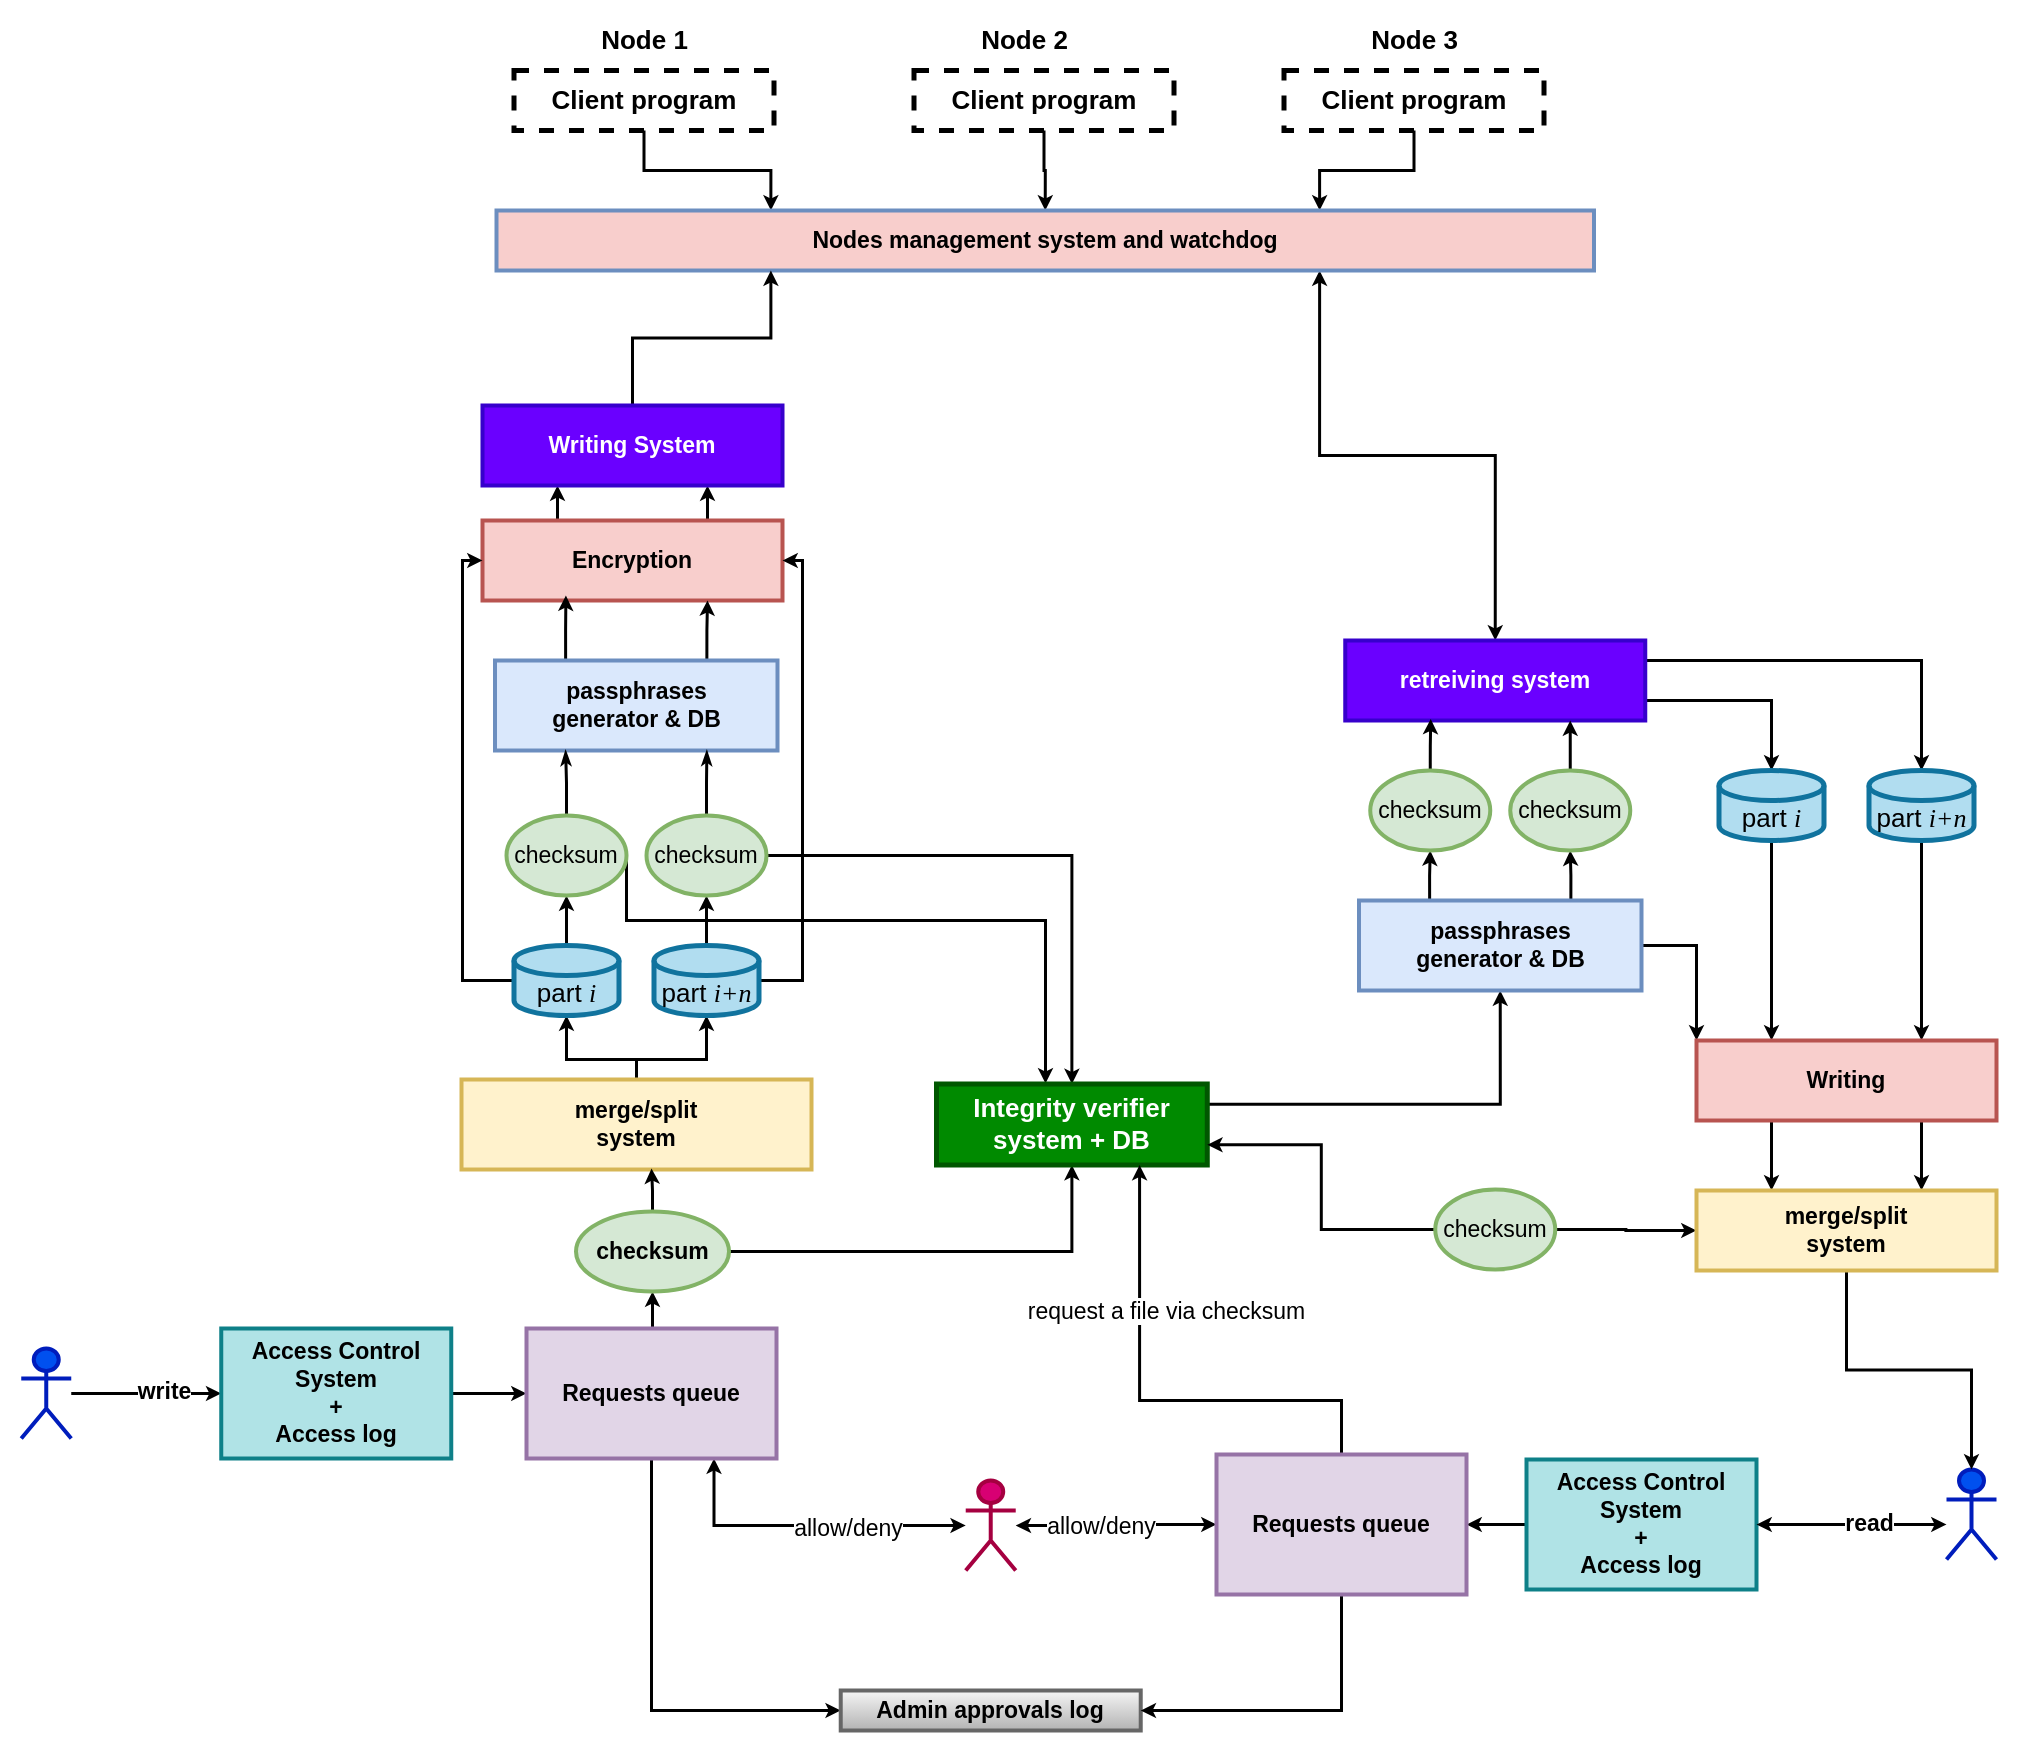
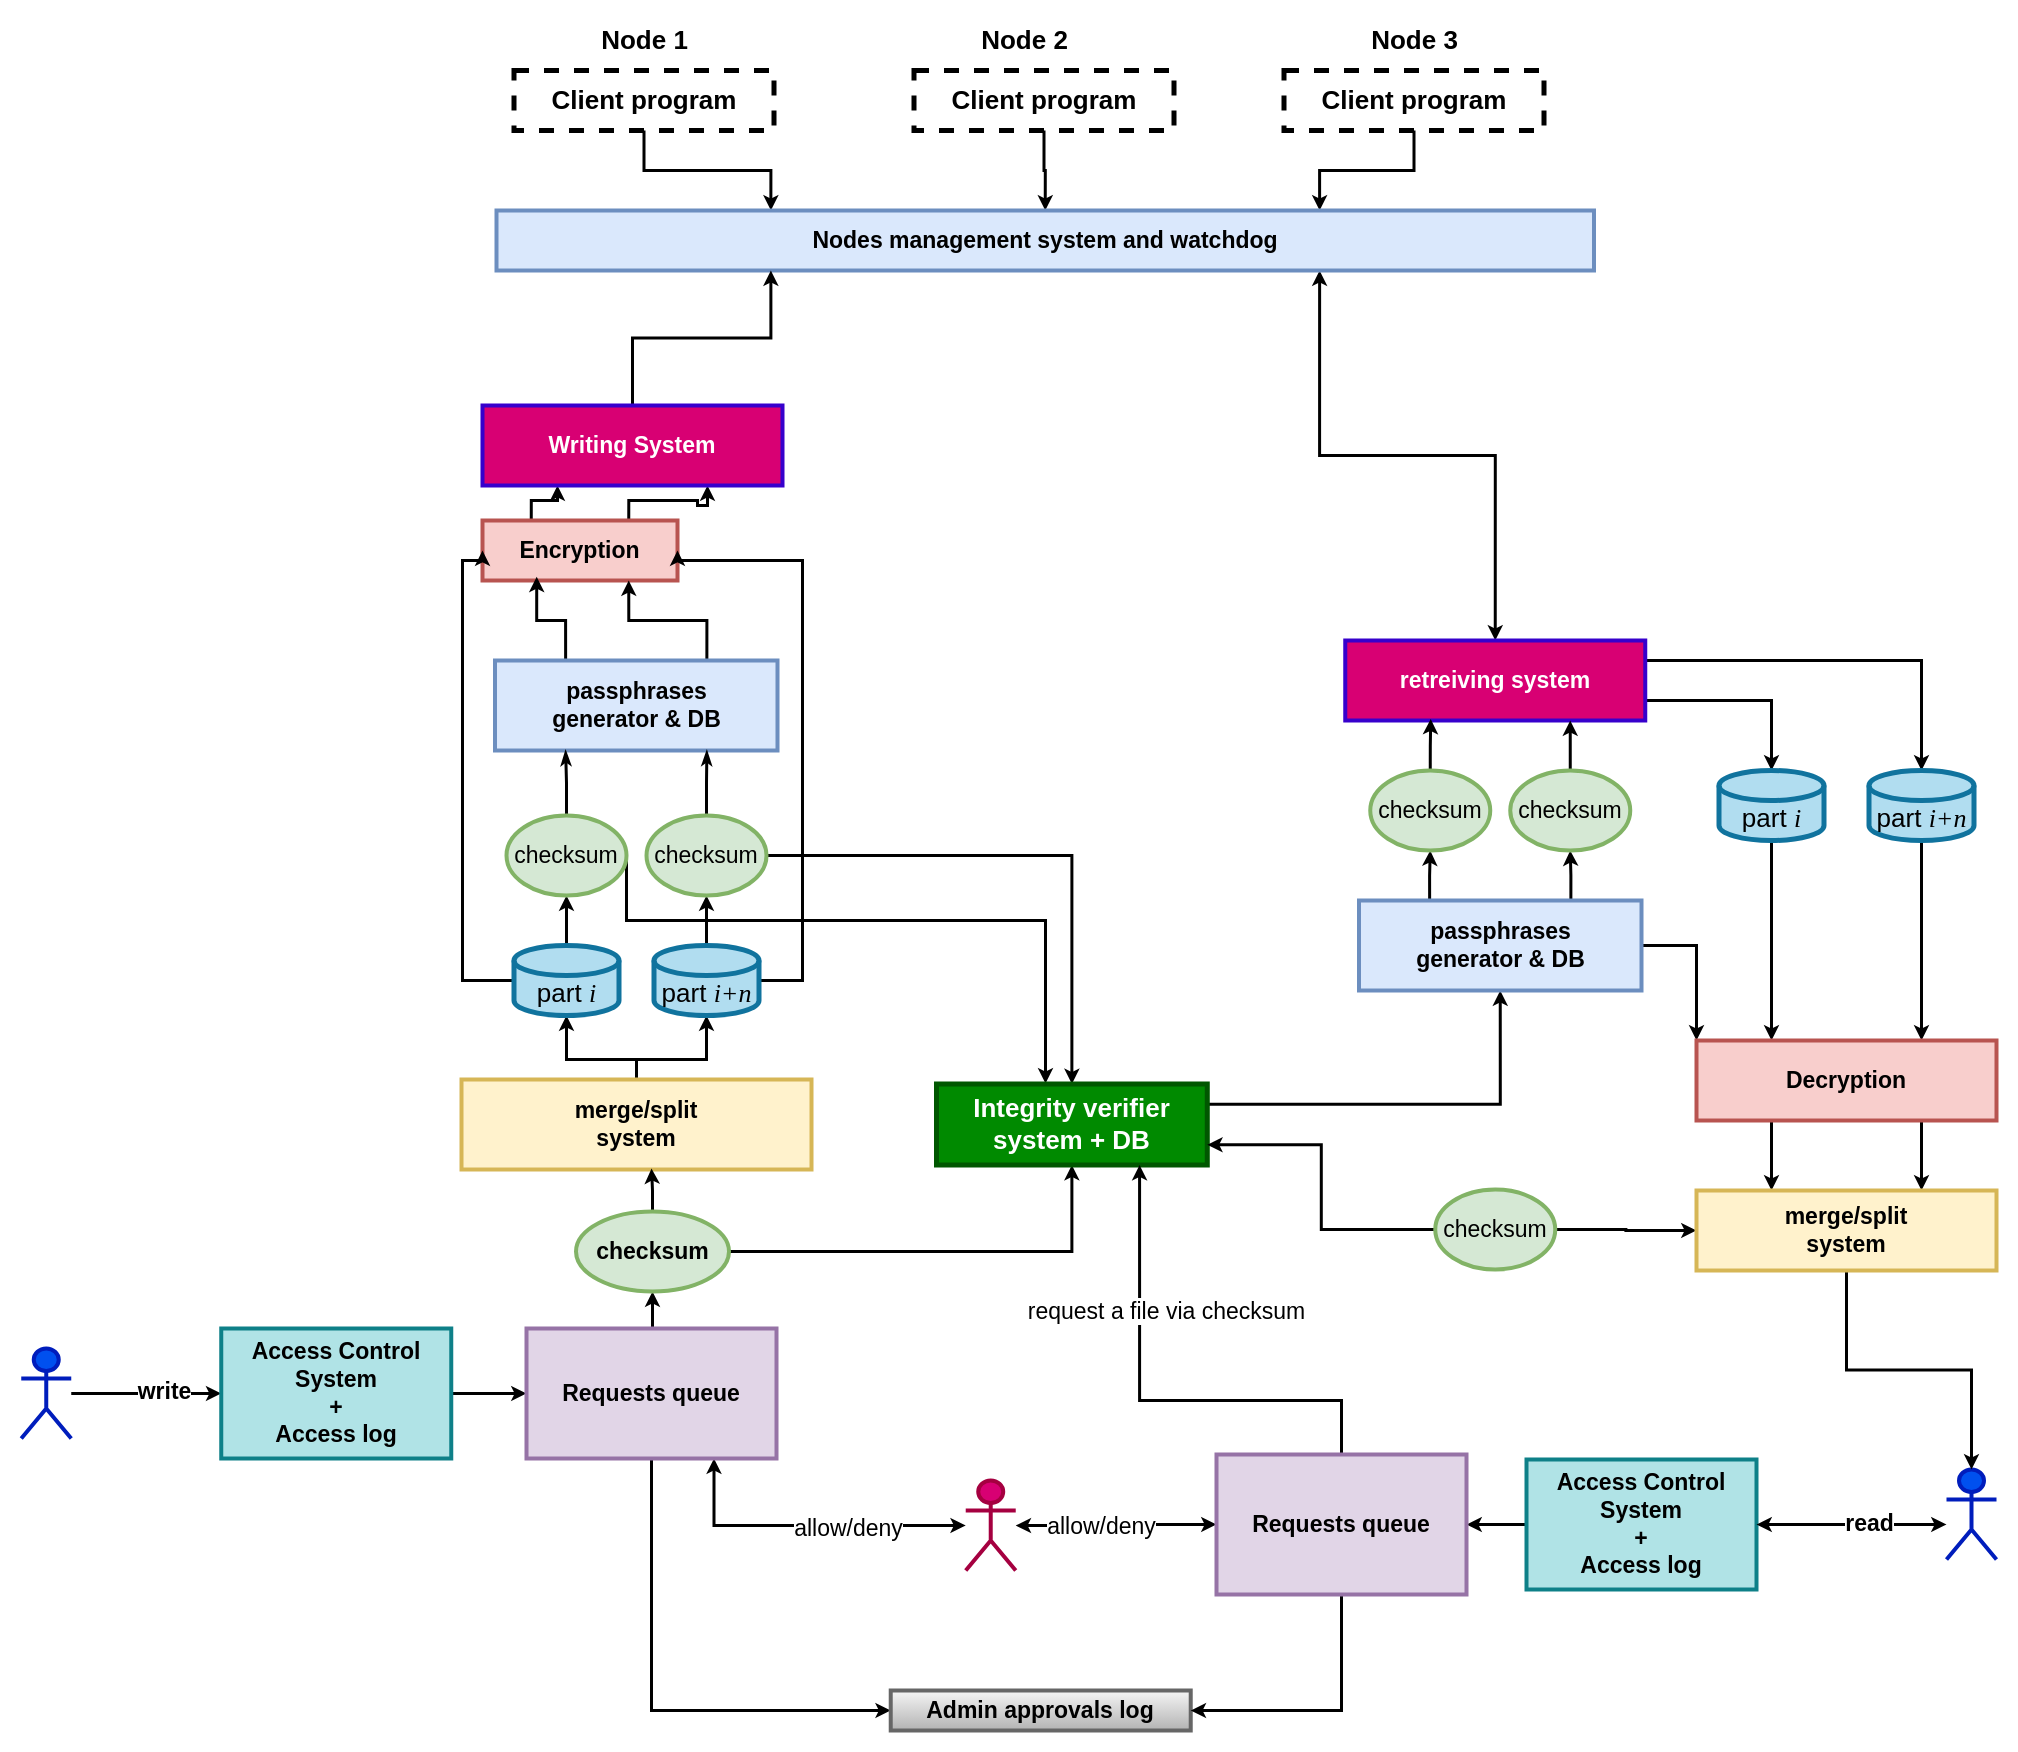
node "Nodes management system and watchdog": fillcolor #f8cecc -> #dae8fc
node "Writing System": fillcolor #6a00ff -> #d80073
node "Encryption": size 300x80 -> 195x60
node "retreiving system": fillcolor #6a00ff -> #d80073
node "Writing": label "Writing" -> "Decryption"
node "Admin approvals log": moved (991, 1711) -> (1041, 1711)
